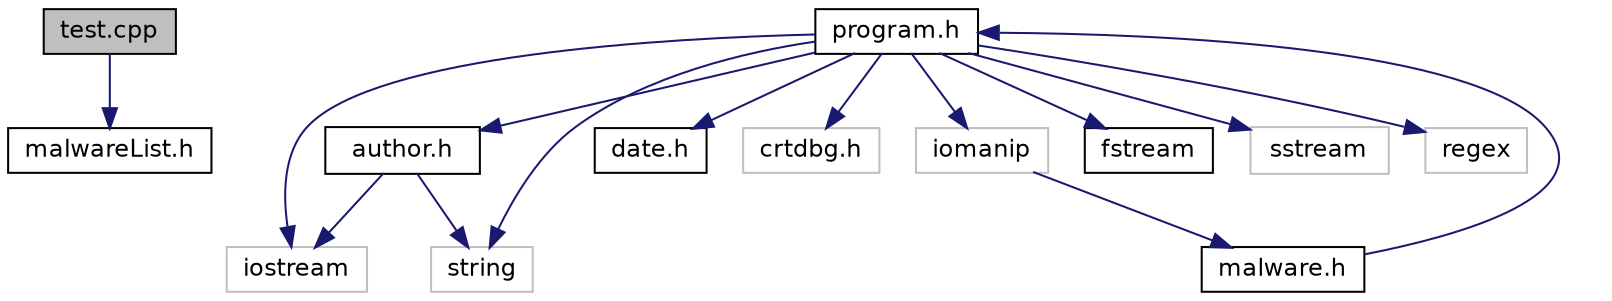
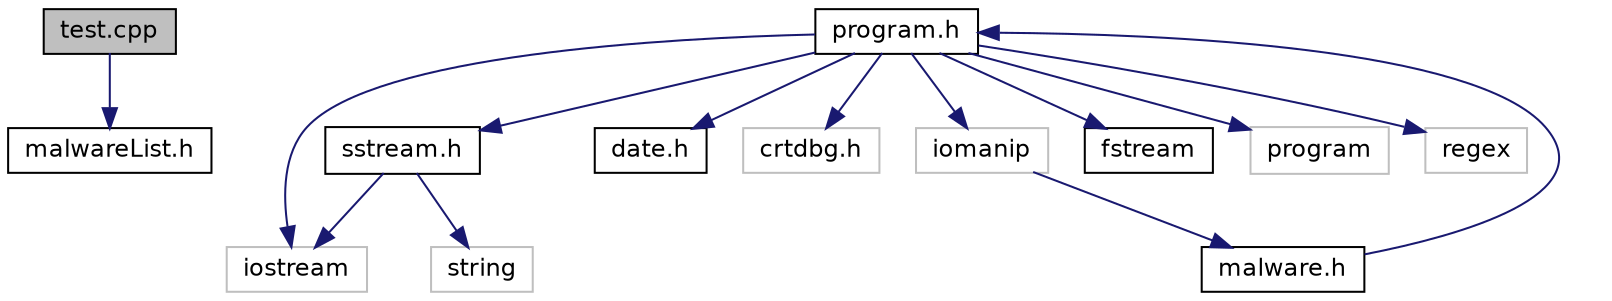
edge "program.h" -> "string": removed
node "author.h": label "author.h" -> "sstream.h"
node "sstream": label "sstream" -> "program"
